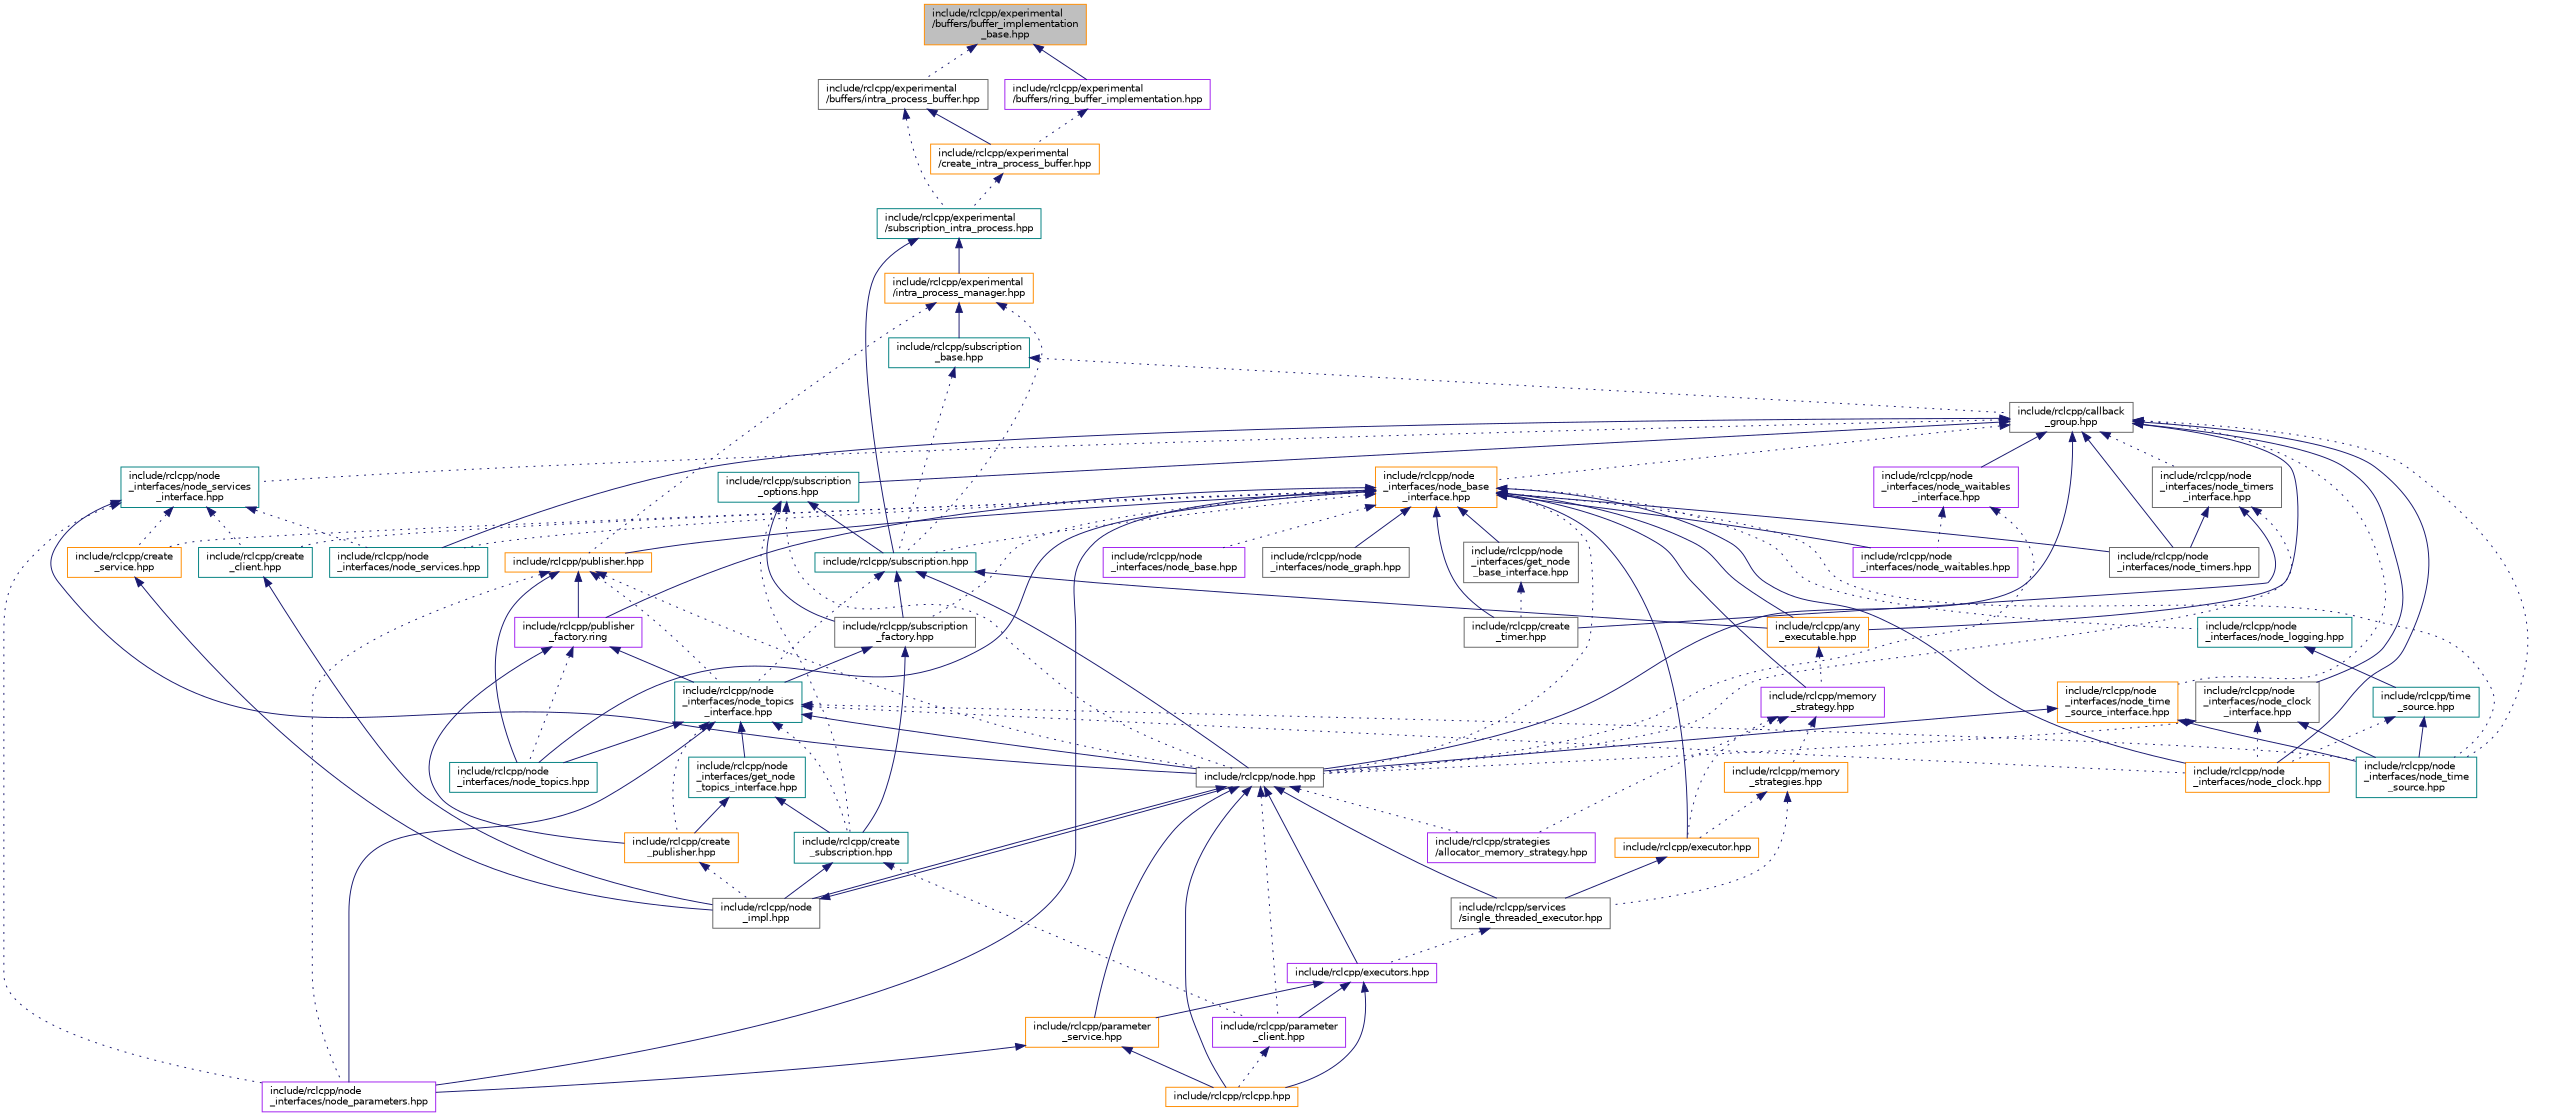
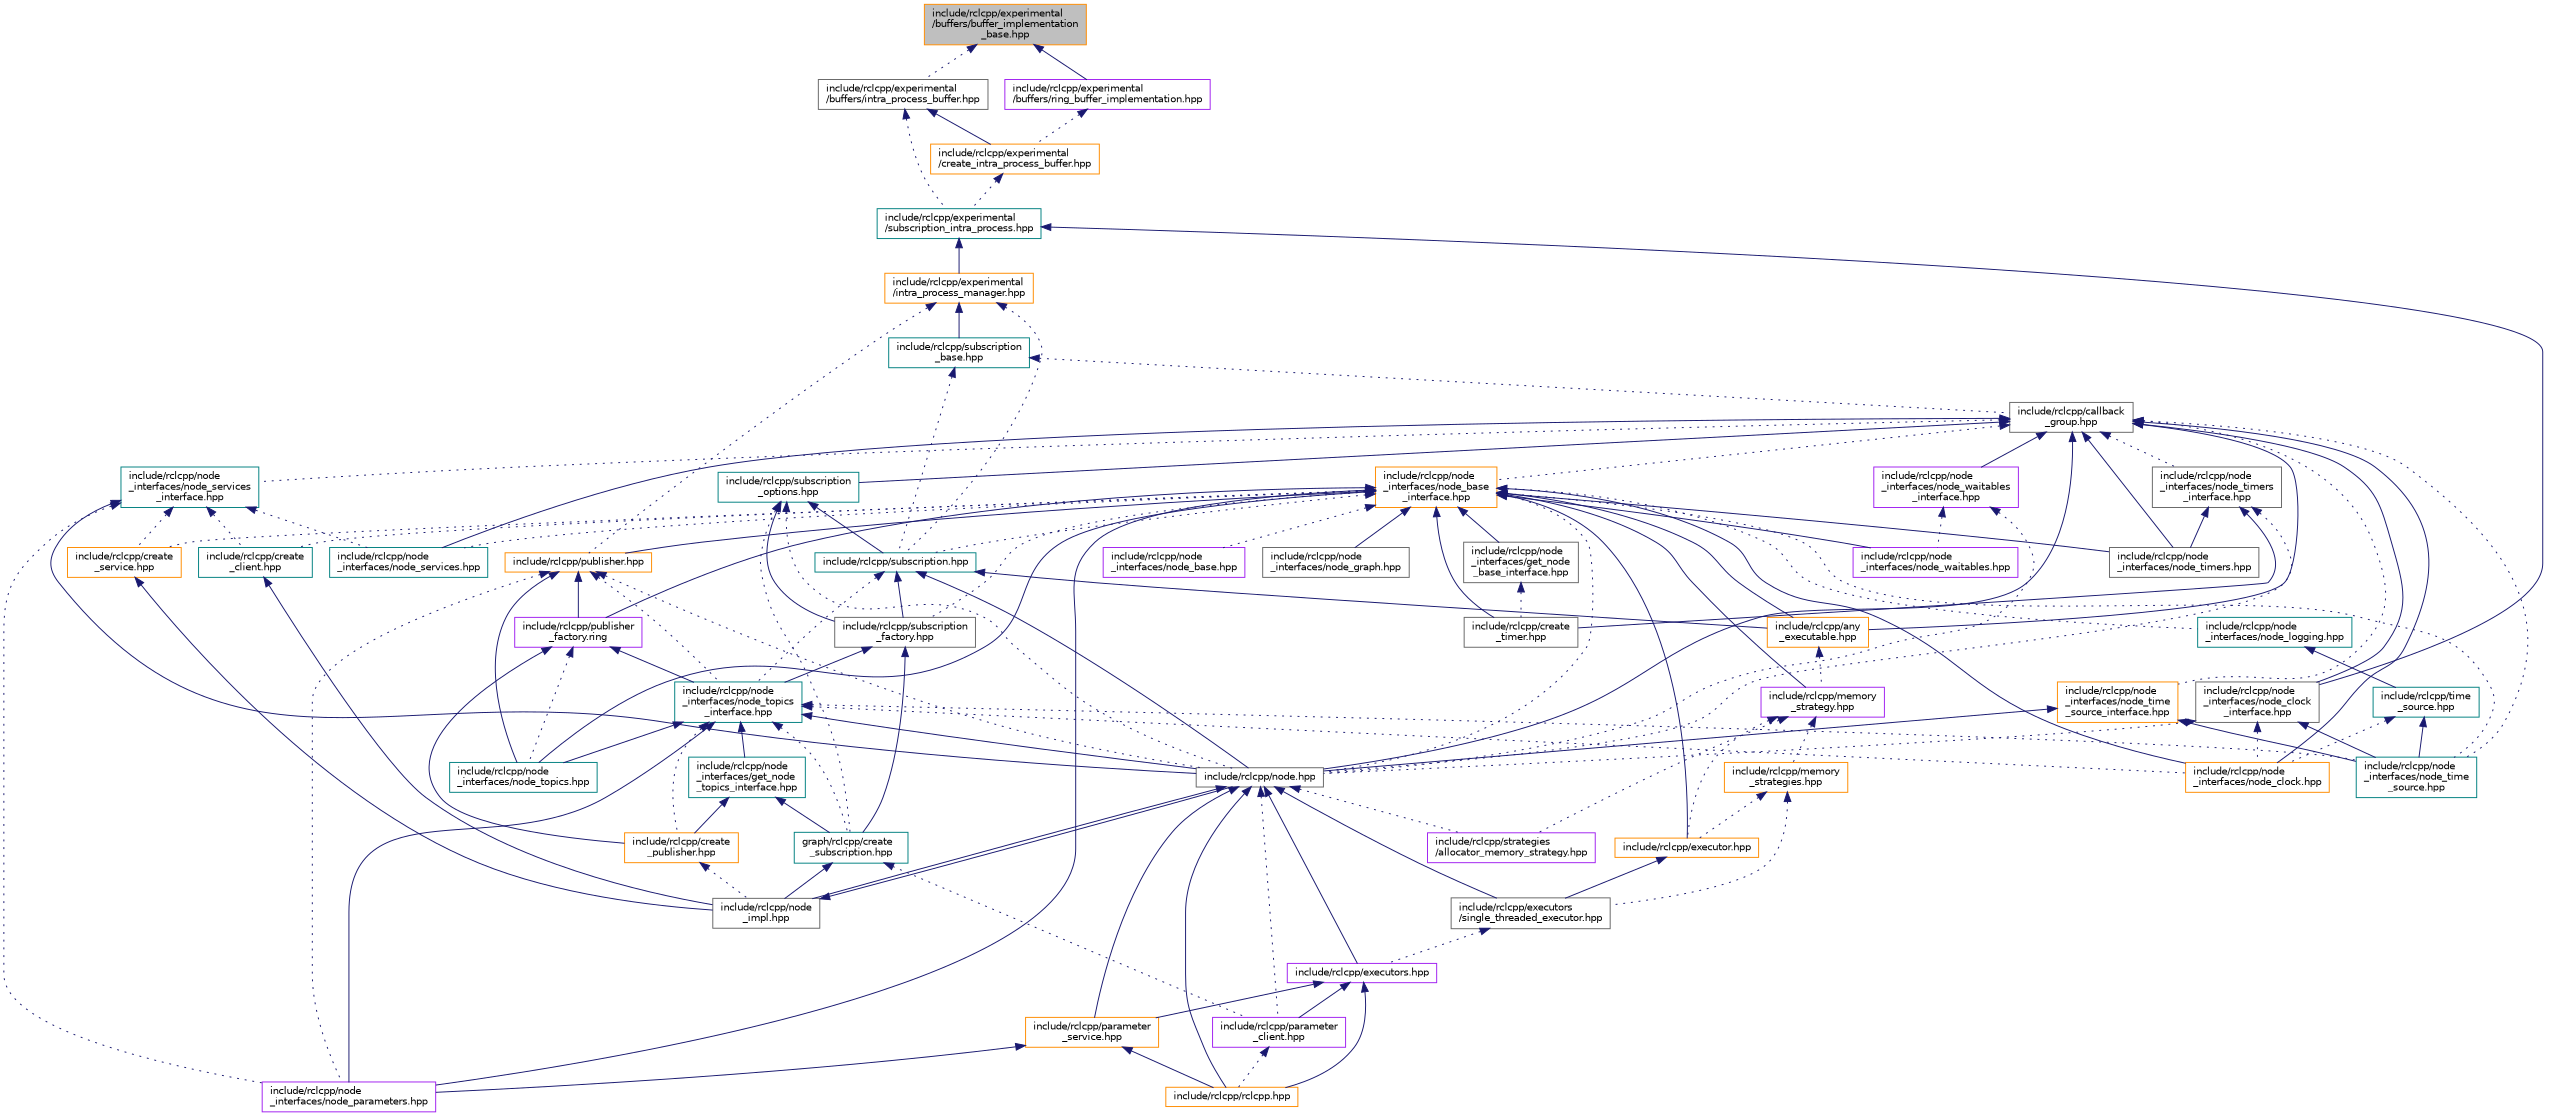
edge "include/rclcpp/subscription.hpp" -> "include/rclcpp/experimental /subscription_intra_process.hpp": now "include/rclcpp/node _interfaces/node_clock _interface.hpp" -> "include/rclcpp/experimental /subscription_intra_process.hpp"
node "include/rclcpp/create _subscription.hpp": label "include/rclcpp/create _subscription.hpp" -> "graph/rclcpp/create _subscription.hpp"
node "include/rclcpp/services /single_threaded_executor.hpp": label "include/rclcpp/services /single_threaded_executor.hpp" -> "include/rclcpp/executors /single_threaded_executor.hpp"
